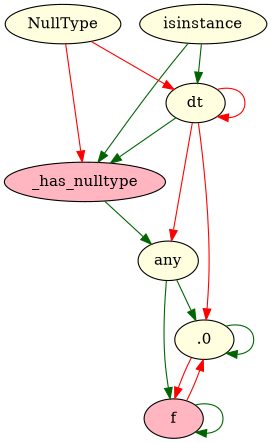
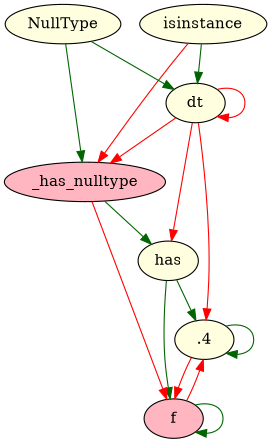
edge "NullType" -> "dt": color red -> darkgreen
edge "NullType" -> "_has_nulltype": color red -> darkgreen
edge "isinstance" -> "_has_nulltype": color darkgreen -> red
edge "dt" -> "_has_nulltype": color darkgreen -> red
node "any": label "any" -> "has"
edge "_has_nulltype" -> "f": added
node ".0": label ".0" -> ".4"
